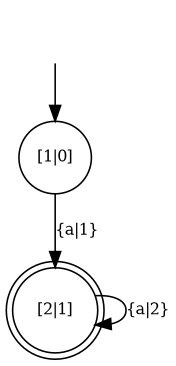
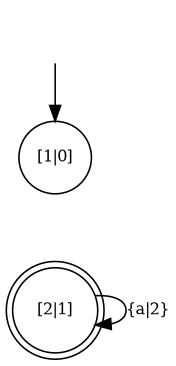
edge "[1|0]" -> "[2|1]": removed, label "{a|1}"
